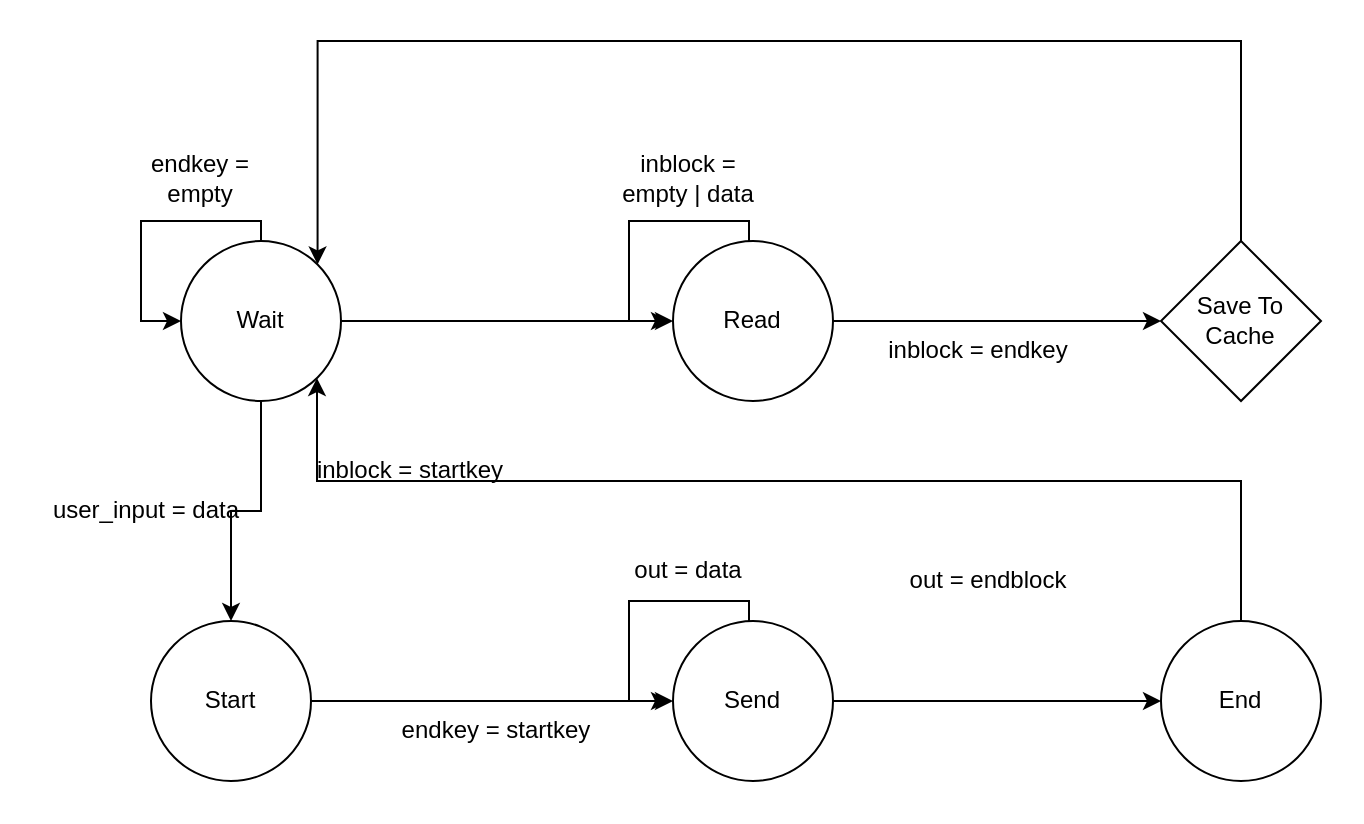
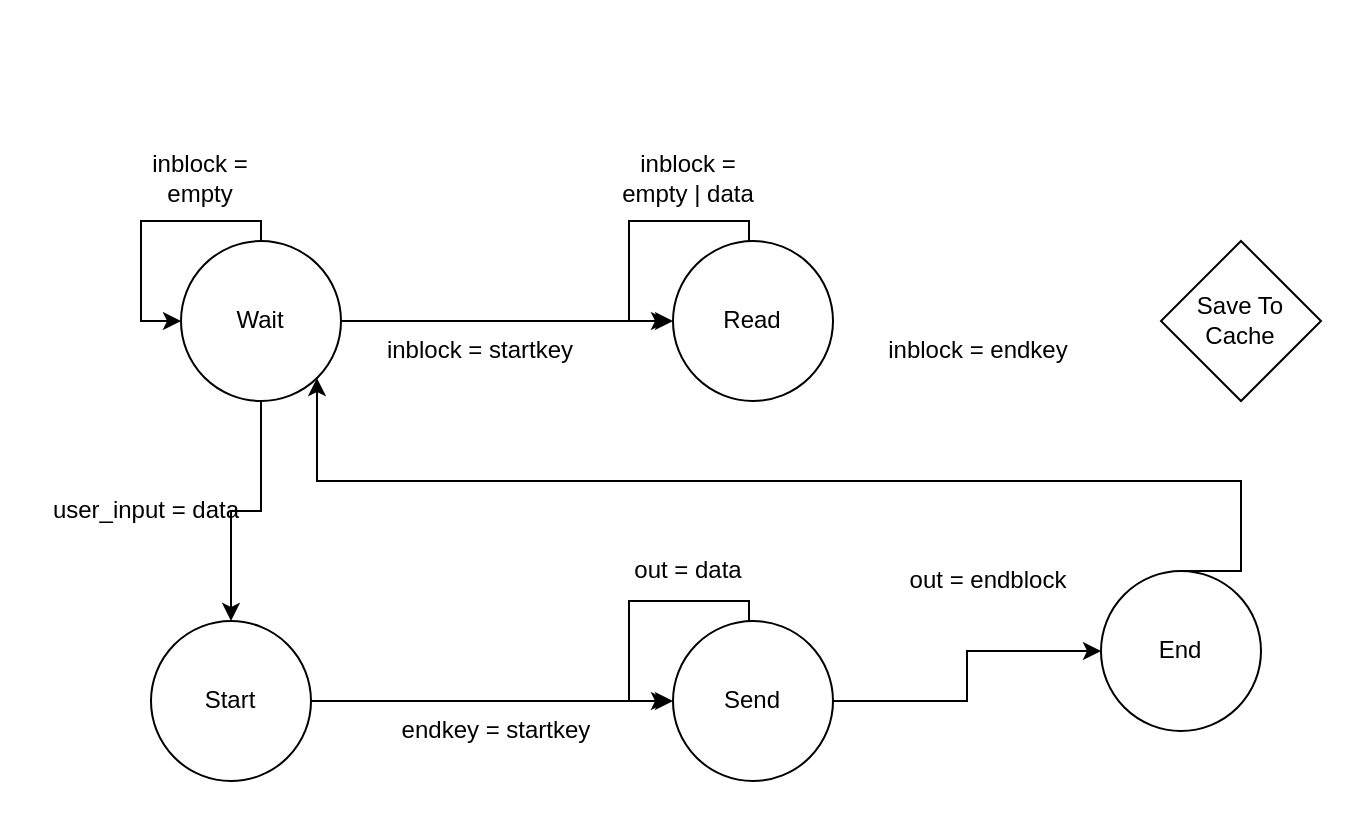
edge "Save To Cache" -> "Wait": removed
node "endkey = empty": label "endkey = empty" -> "inblock = empty"
edge "Read" -> "Save To Cache": removed
node "inblock = startkey": moved (411, 471) -> (481, 351)
node "End": moved (1241, 701) -> (1181, 651)
